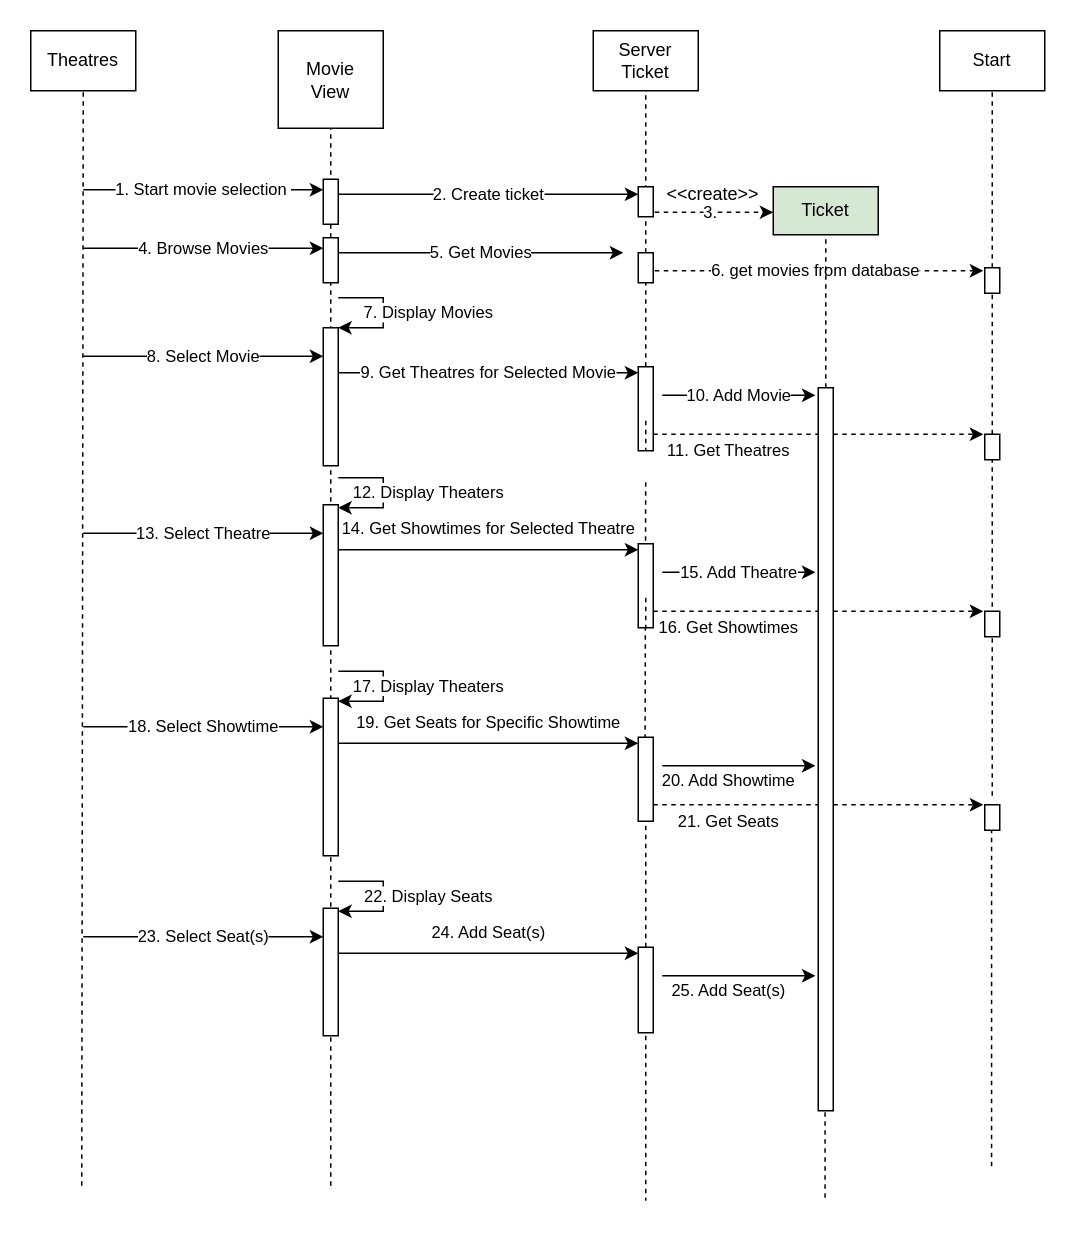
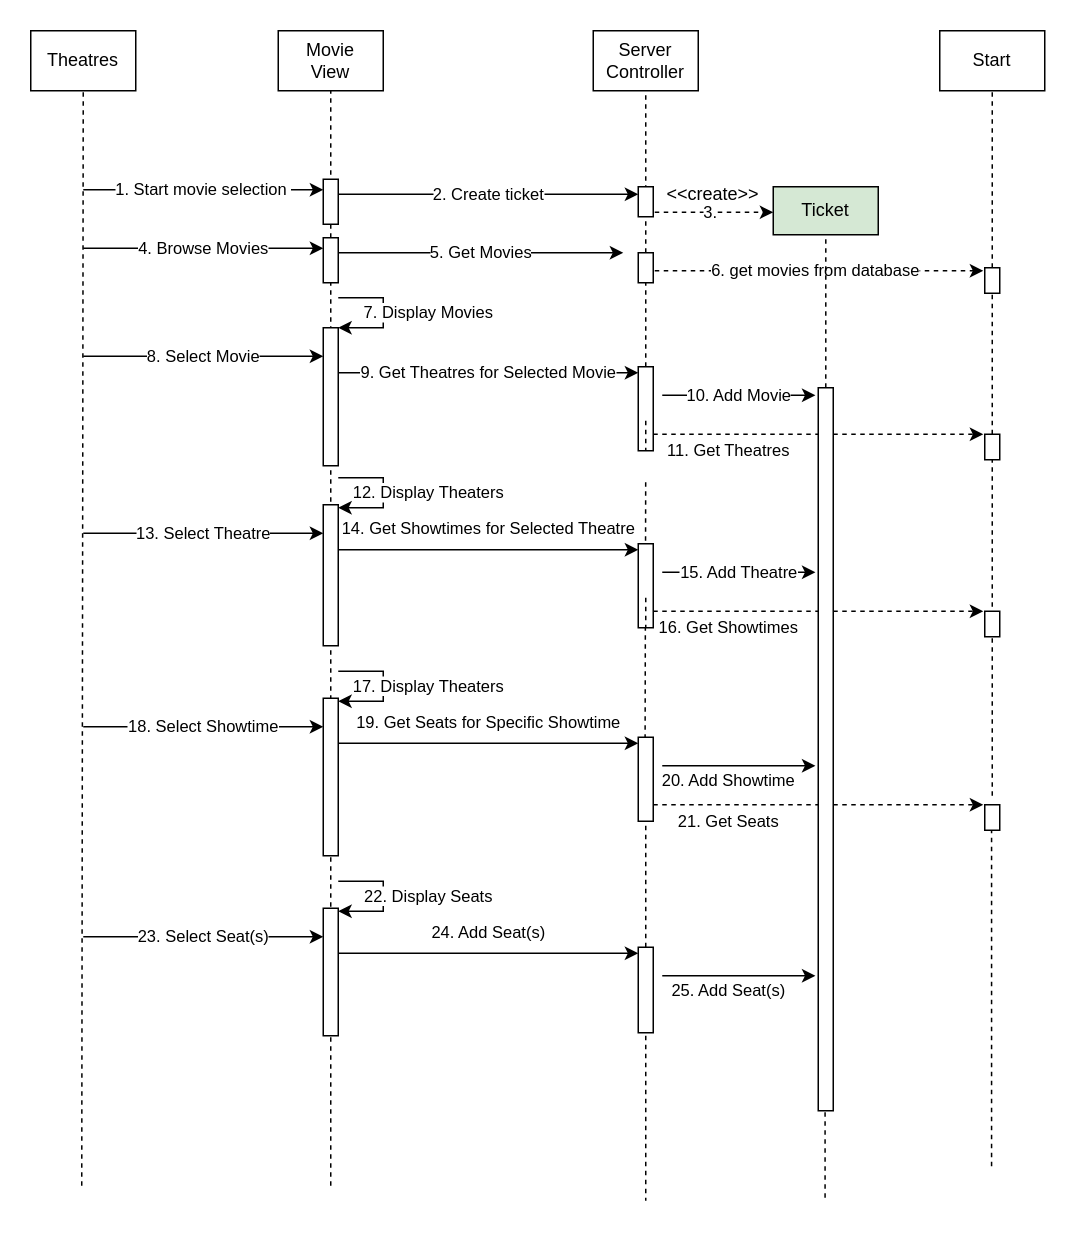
node "Server Ticket": label "Server Ticket" -> "Server Controller"
node "Movie View": size 105x98 -> 105x60
